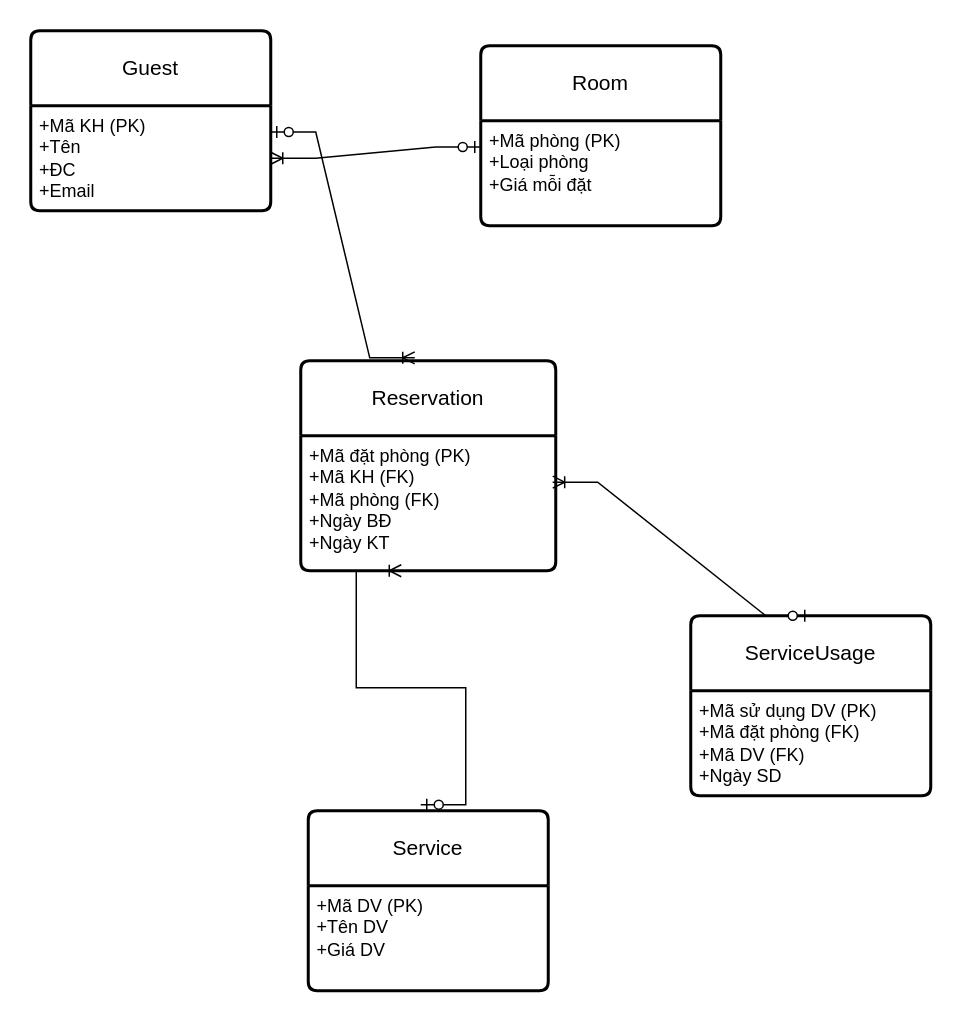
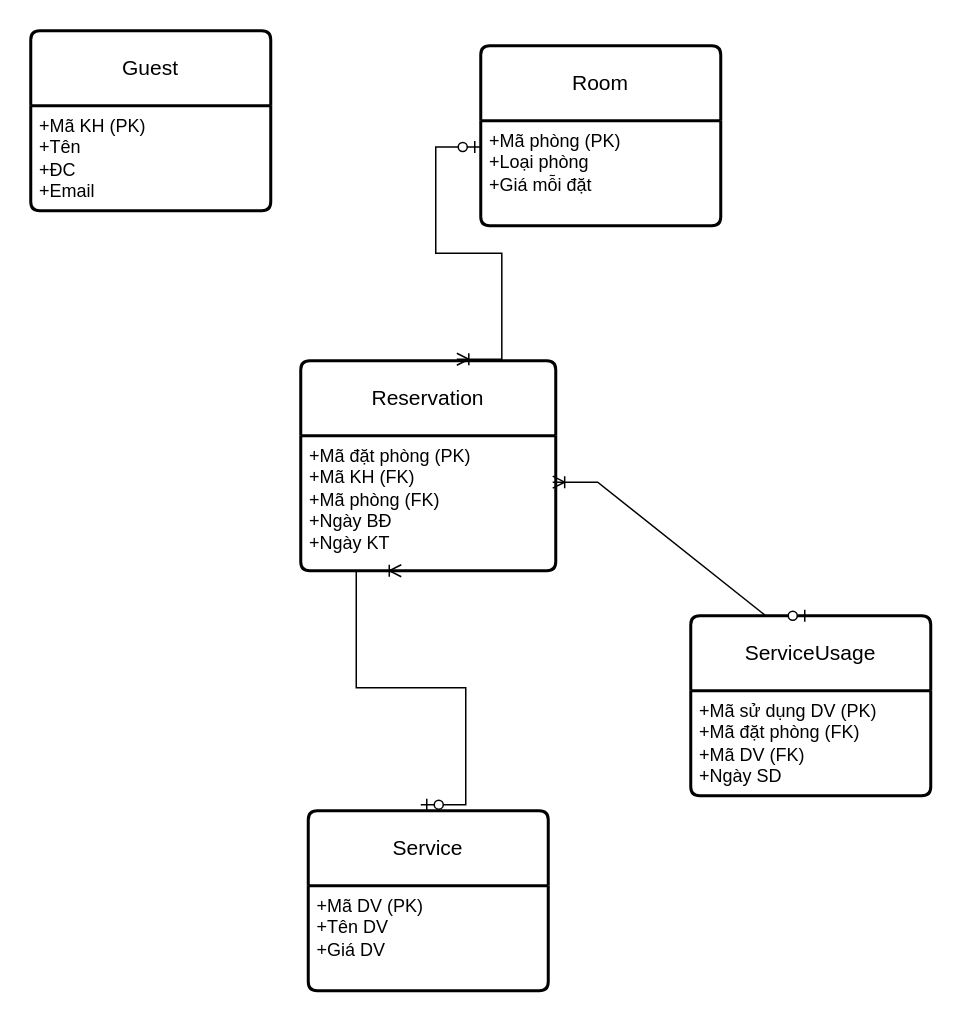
edge "+Mã KH (PK) +Tên +ĐC +Email" -- "+Mã phòng (PK) +Loại phòng +Giá mỗi đặt": now "Reservation" -- "+Mã phòng (PK) +Loại phòng +Giá mỗi đặt"
edge "+Mã KH (PK) +Tên +ĐC +Email" -- "Reservation": removed
